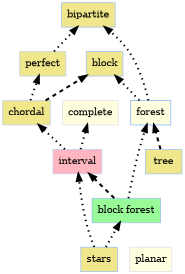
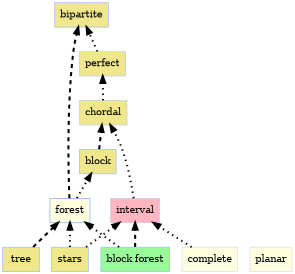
edge "forest" -> "bipartite": style dotted -> dashed
edge "chordal" -> "block": reversed
edge "interval" -> "complete": reversed
edge "stars" -> "block forest": now "stars" -> "forest"
